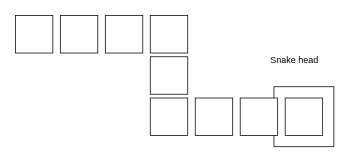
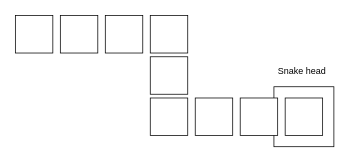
node "Snake head": moved (295, 60) -> (302, 72)
